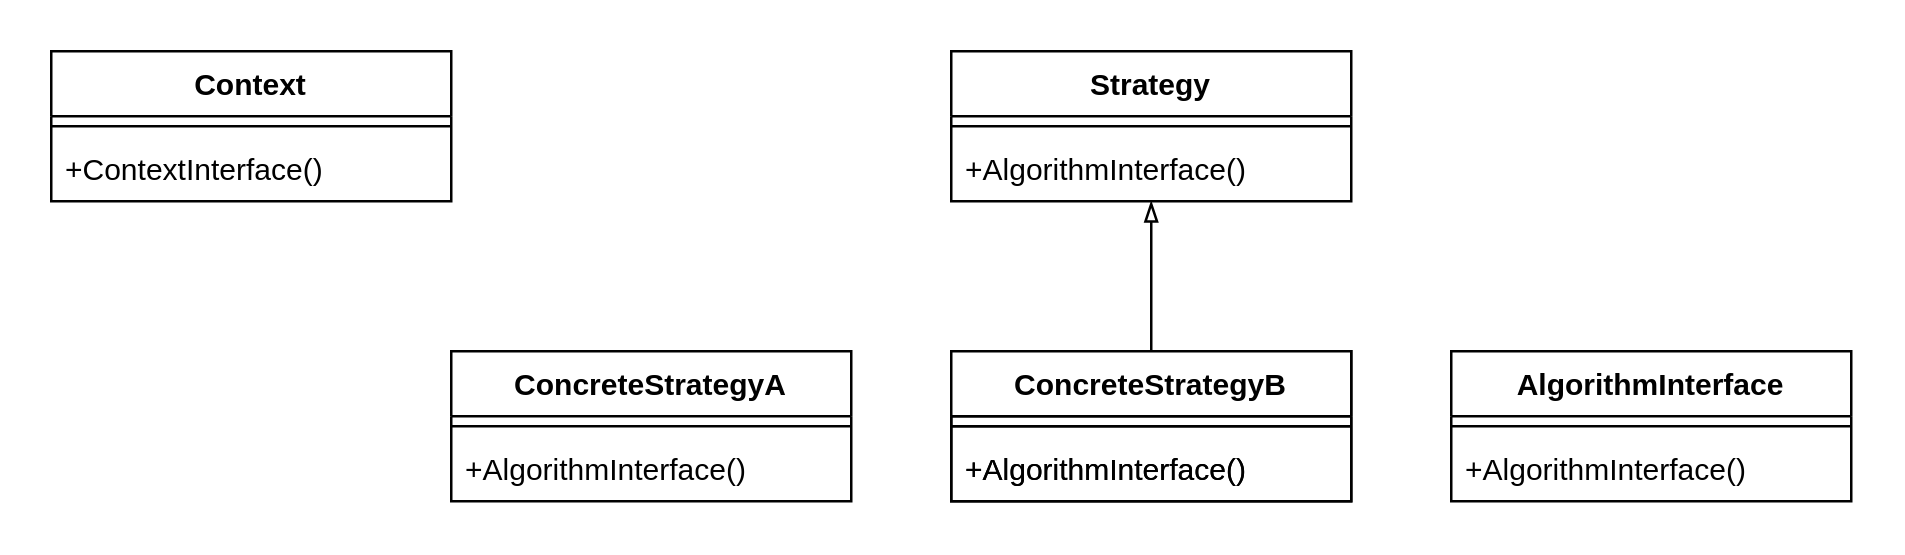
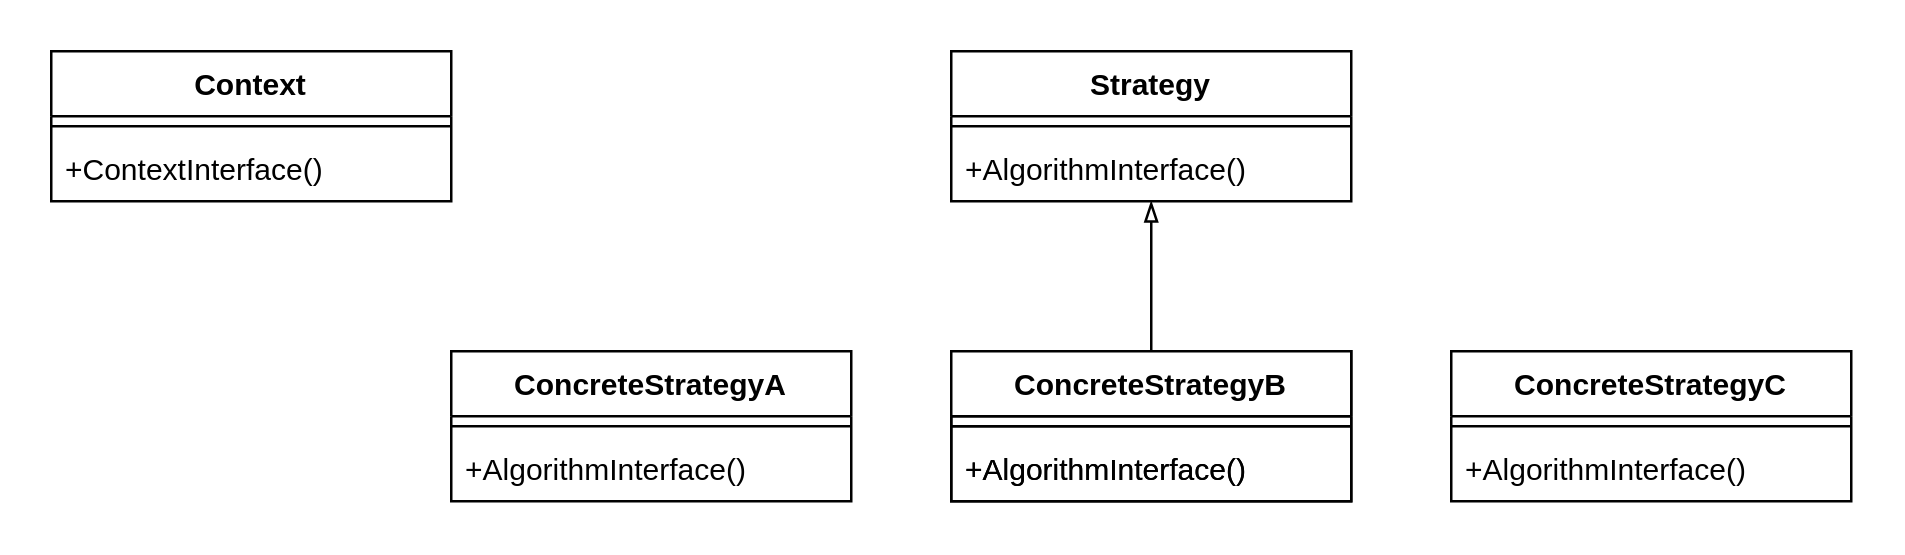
node "AlgorithmInterface": label "AlgorithmInterface" -> "ConcreteStrategyC"
